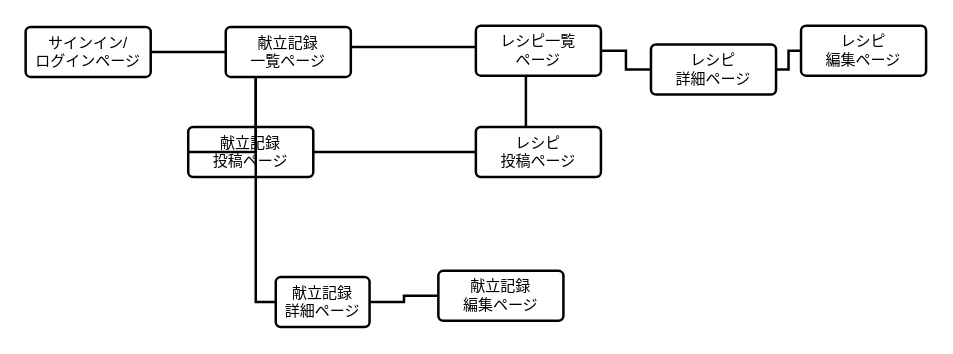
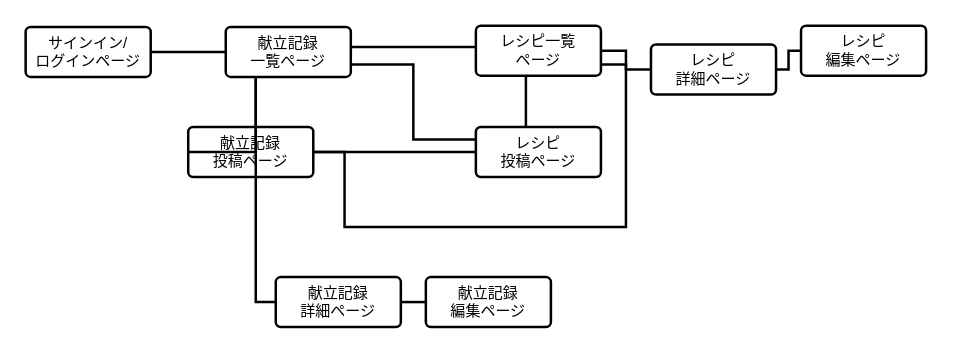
edge "献立記録 一覧ページ" -- "レシピ 投稿ページ": added
edge "レシピ一覧 ページ" -- "献立記録 投稿ページ": added
node "献立記録 編集ページ": moved (501, 296) -> (488, 302)
node "献立記録 詳細ページ": size 94x50 -> 125x50
